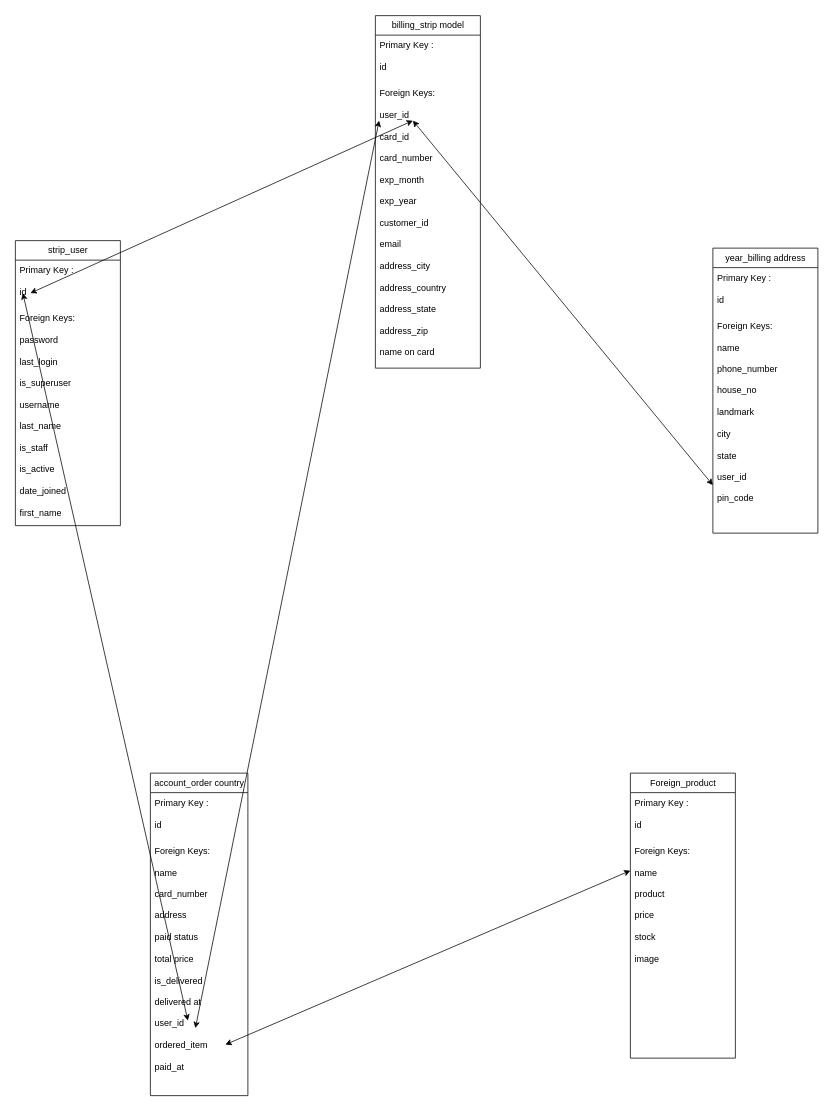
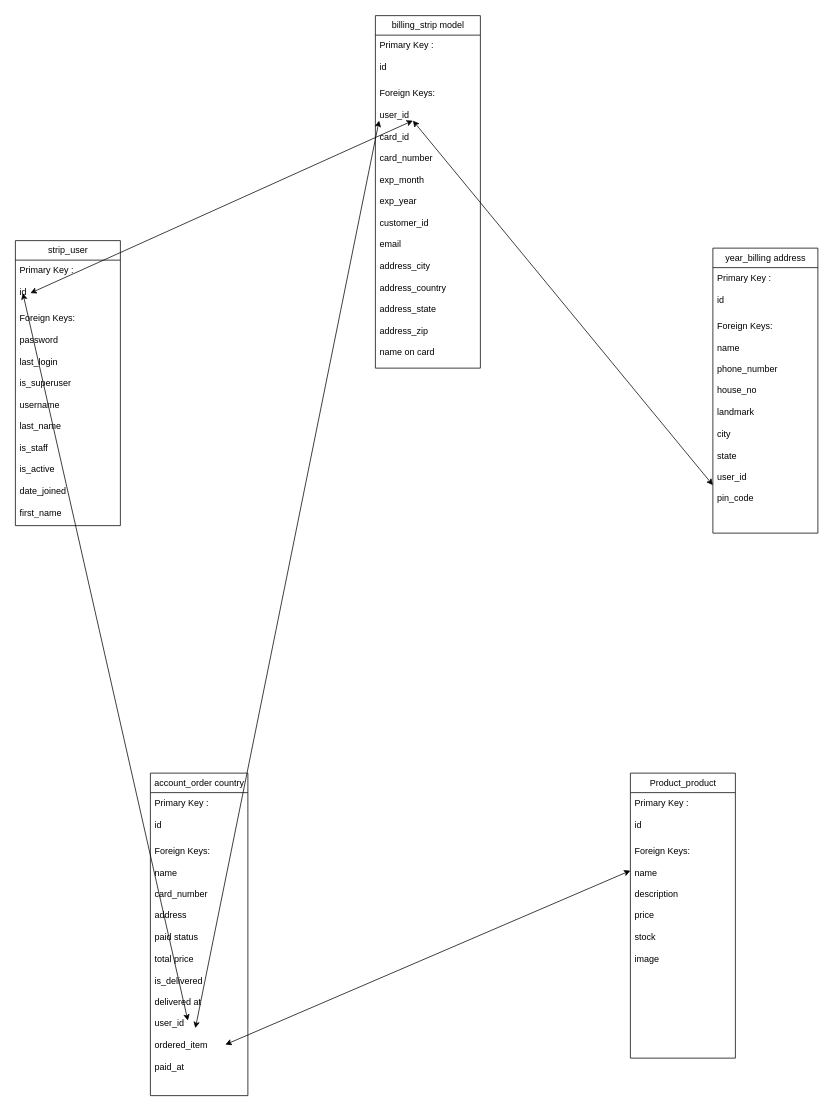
node "Foreign_product": label "Foreign_product" -> "Product_product"
node "Foreign Keys: name product price stock image": label "Foreign Keys: name product price stock image" -> "Foreign Keys: name description price stock image"
